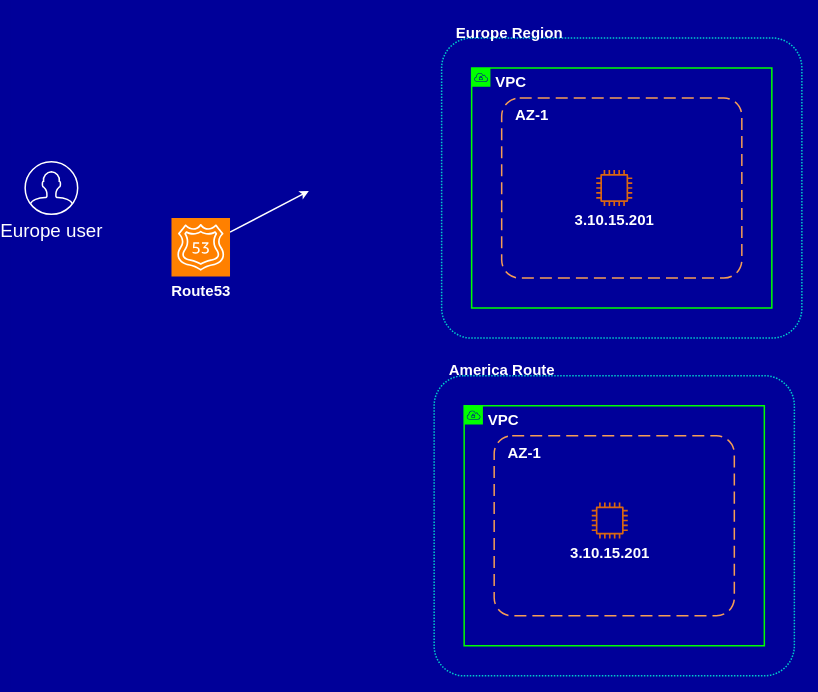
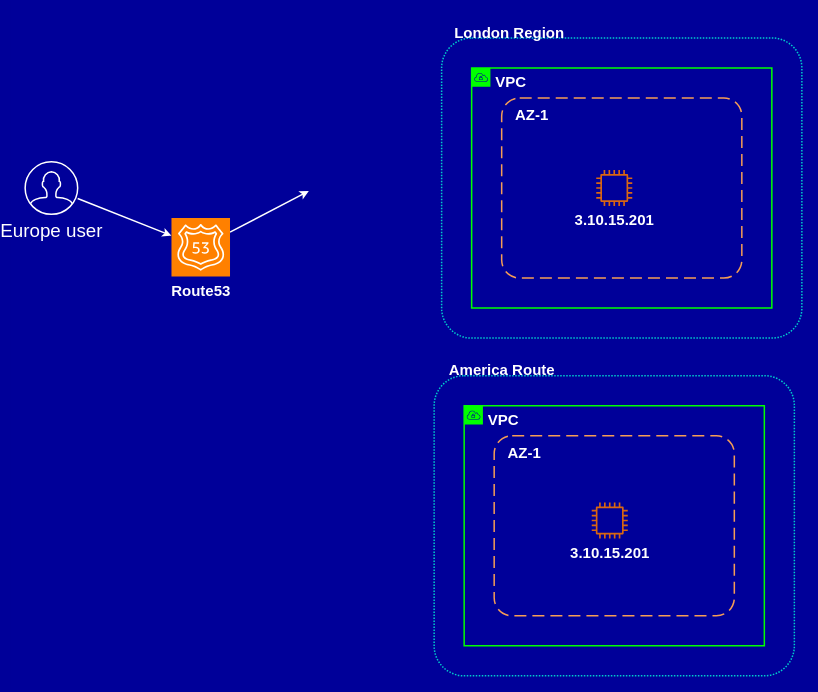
node "Europe Region": label "Europe Region" -> "London Region"
edge "Europe user" -> "Route53": added
